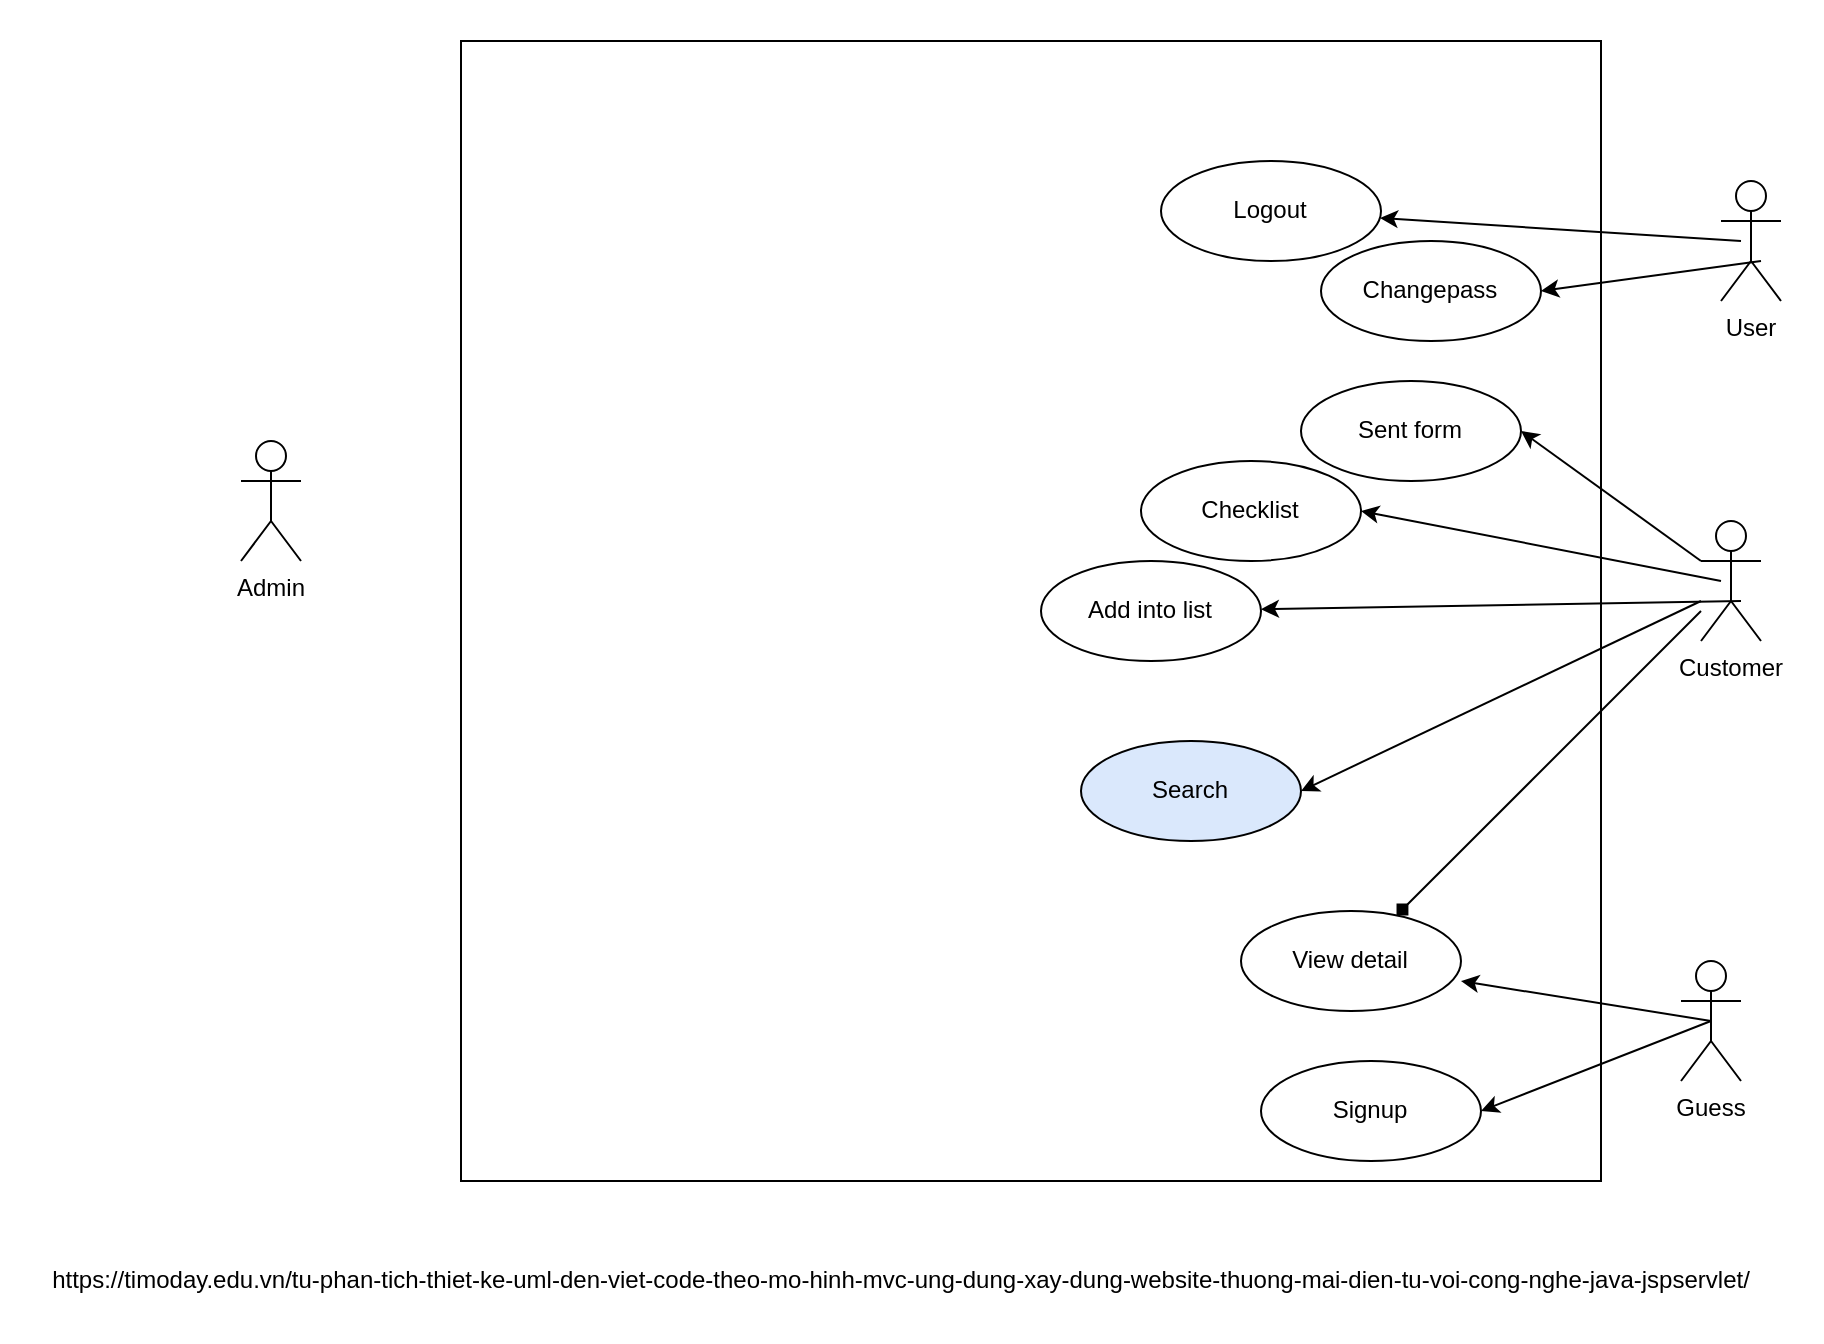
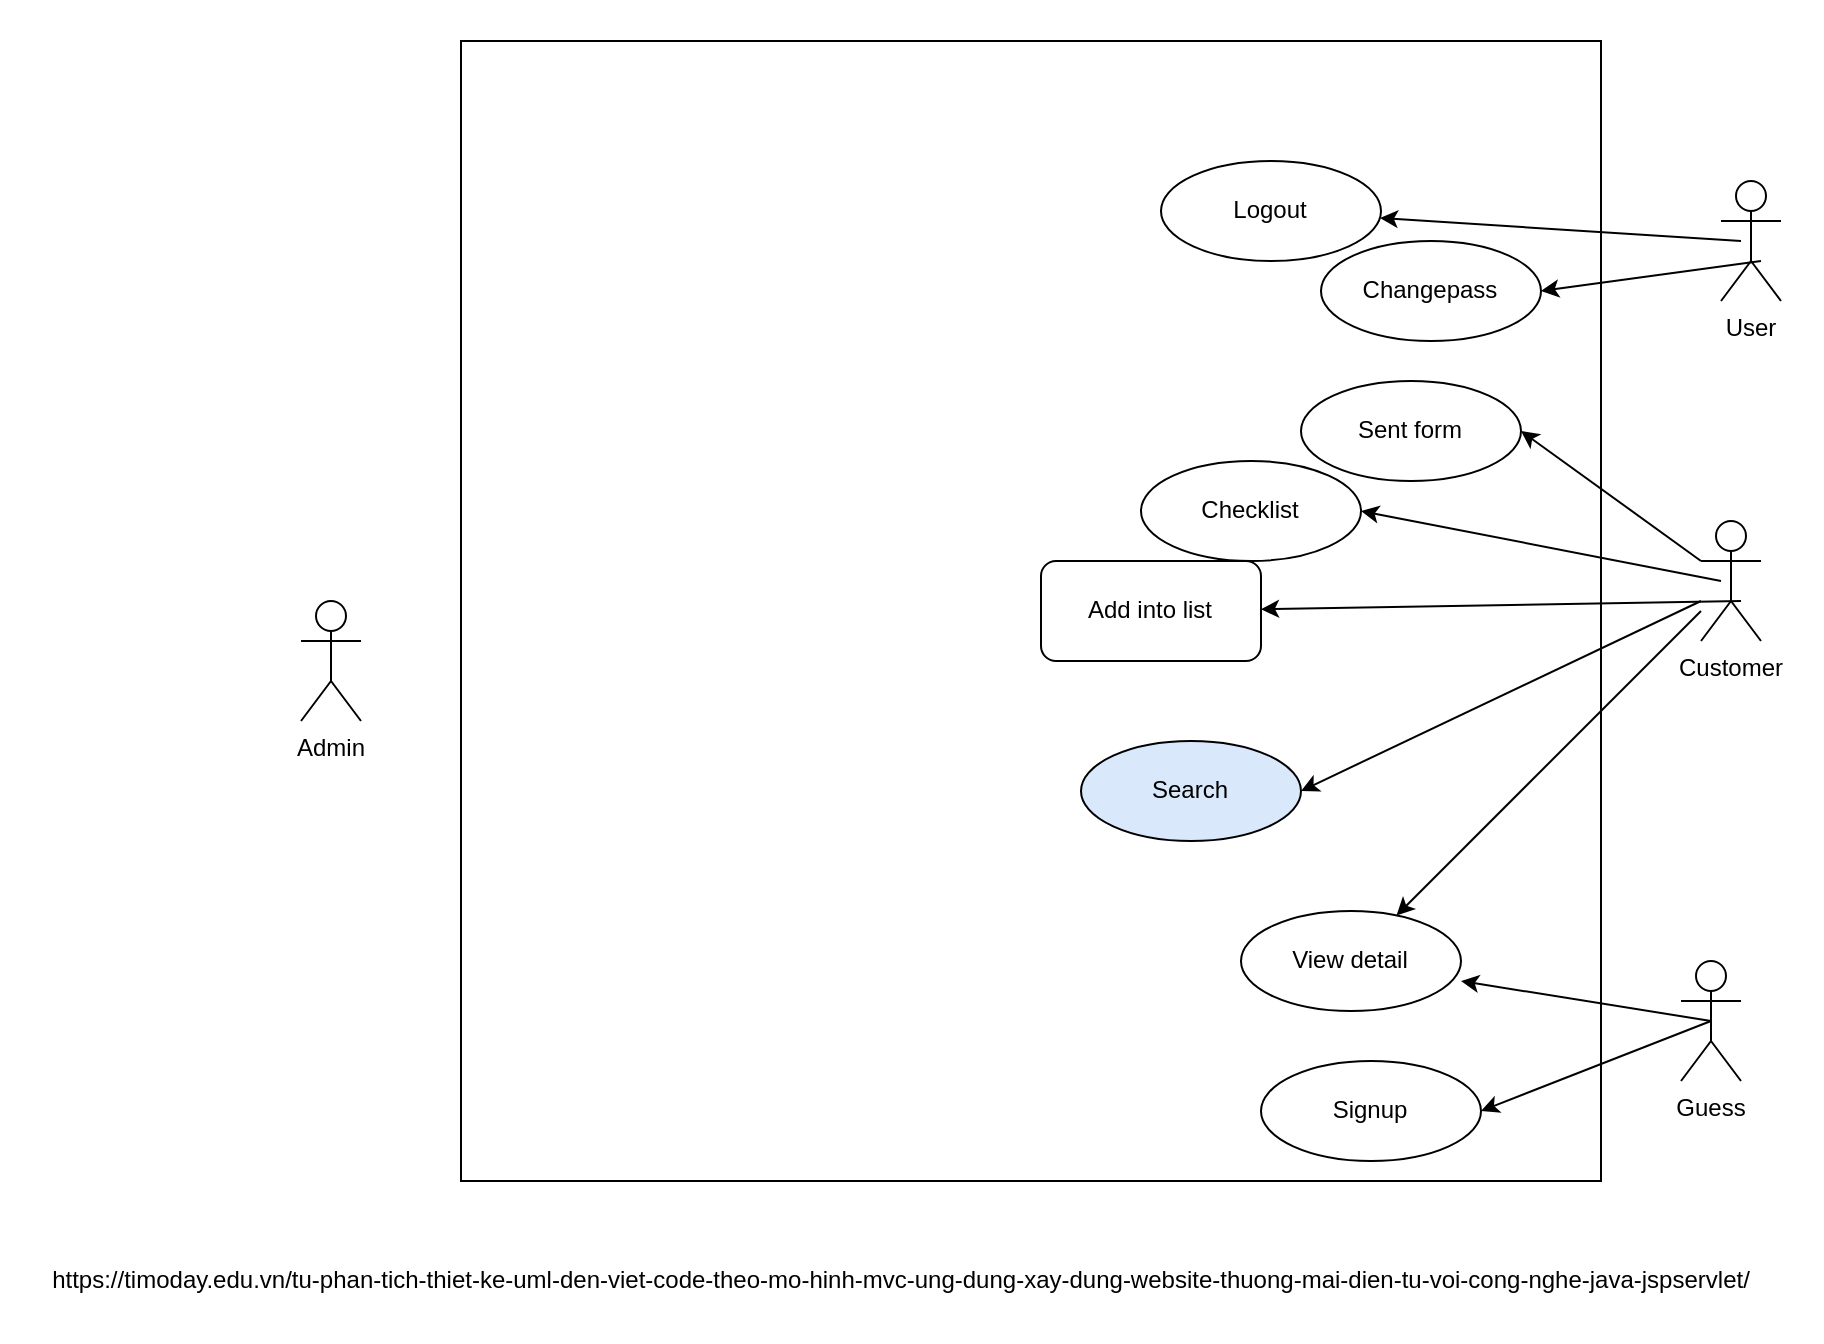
node "Admin": moved (271, 501) -> (331, 661)
node "Add into list": shape ellipse -> rounded rectangle
edge "Customer" -> "View detail": arrowhead diamond -> classic
